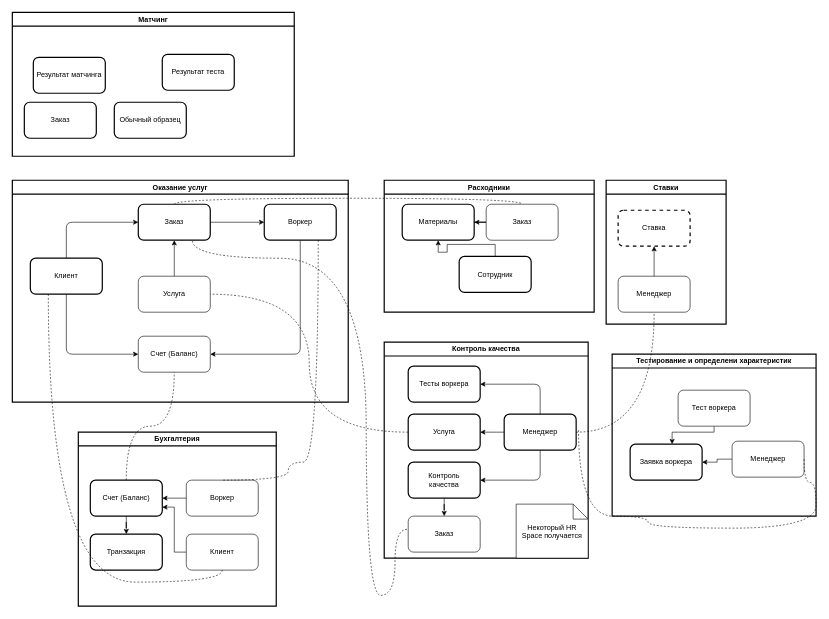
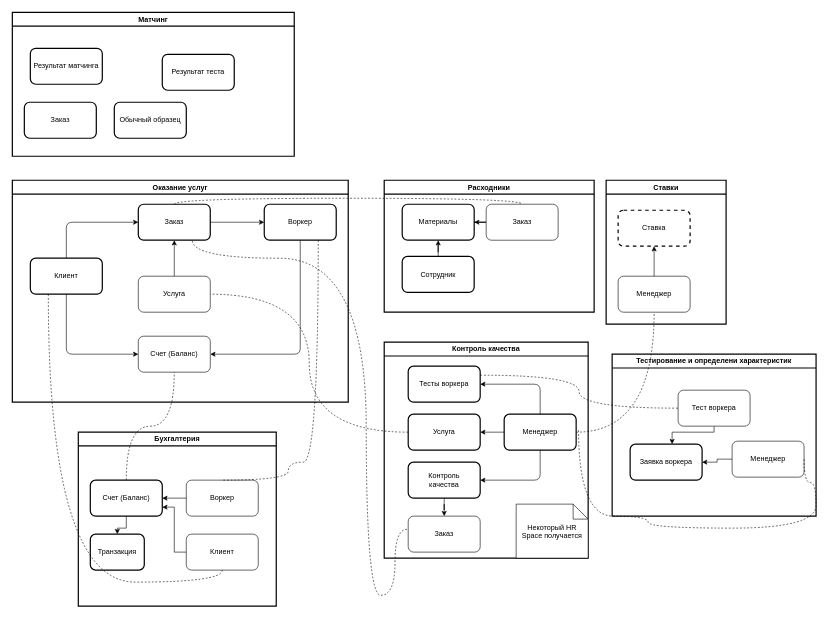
node "Результат матчинга": moved (69, 75) -> (66, 66)
node "Сотрудник": moved (495, 275) -> (438, 275)
edge "Тесты воркера" -- "Тест воркера": added
node "Транзакция": size 72x36 -> 54x36
